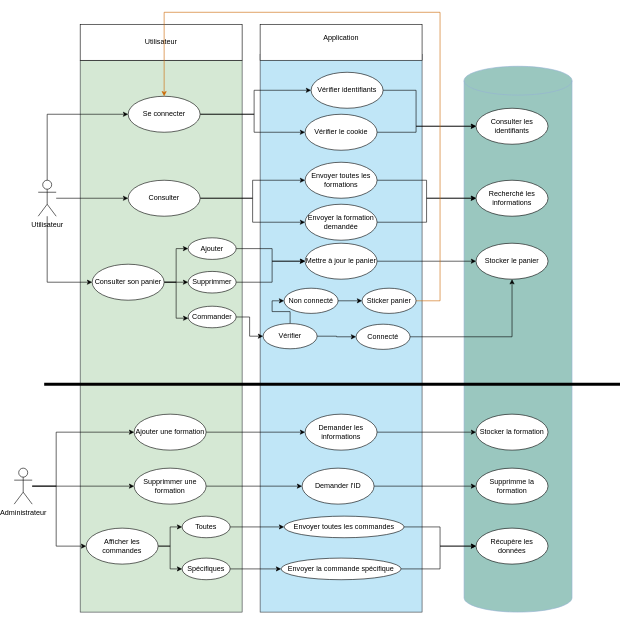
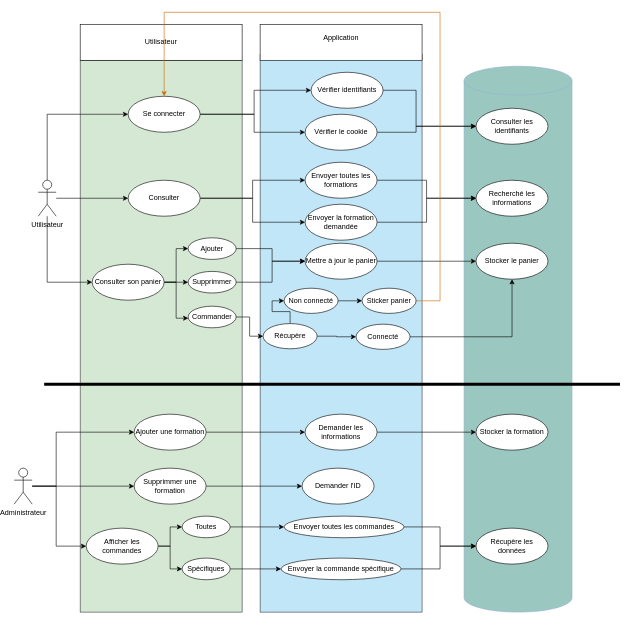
node "Vérifier": label "Vérifier" -> "Récupère"
edge "Demander l'ID" -> "Supprimme la formation": removed
node "Supprimme la formation": removed
